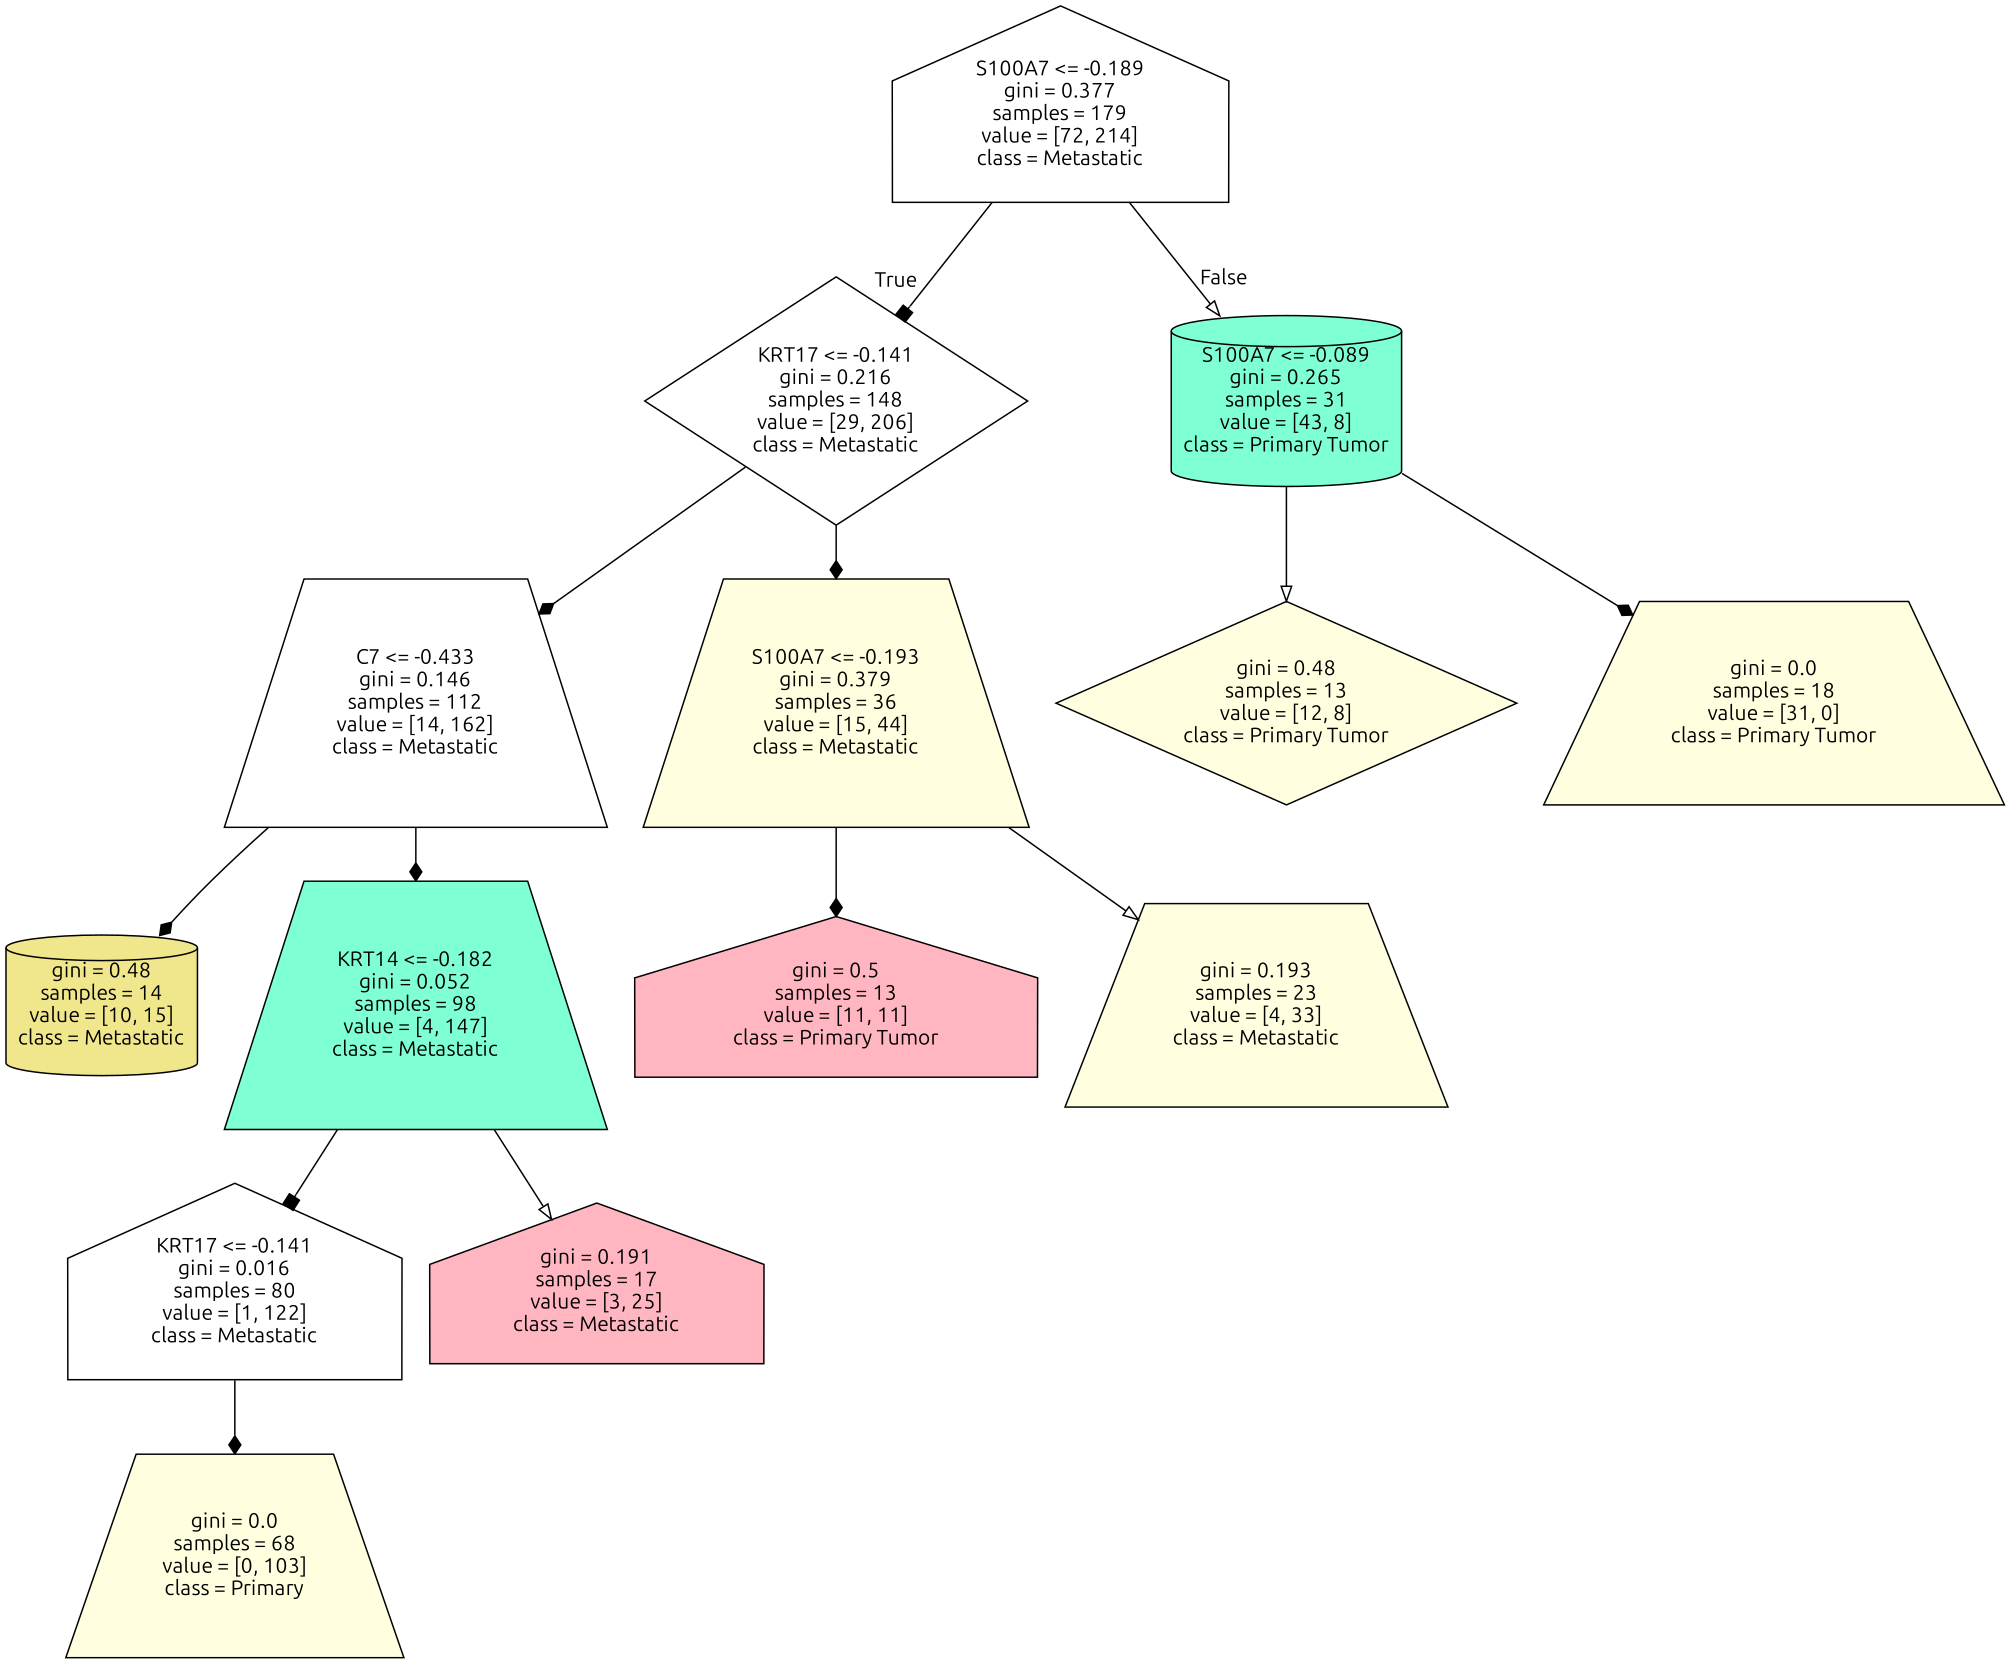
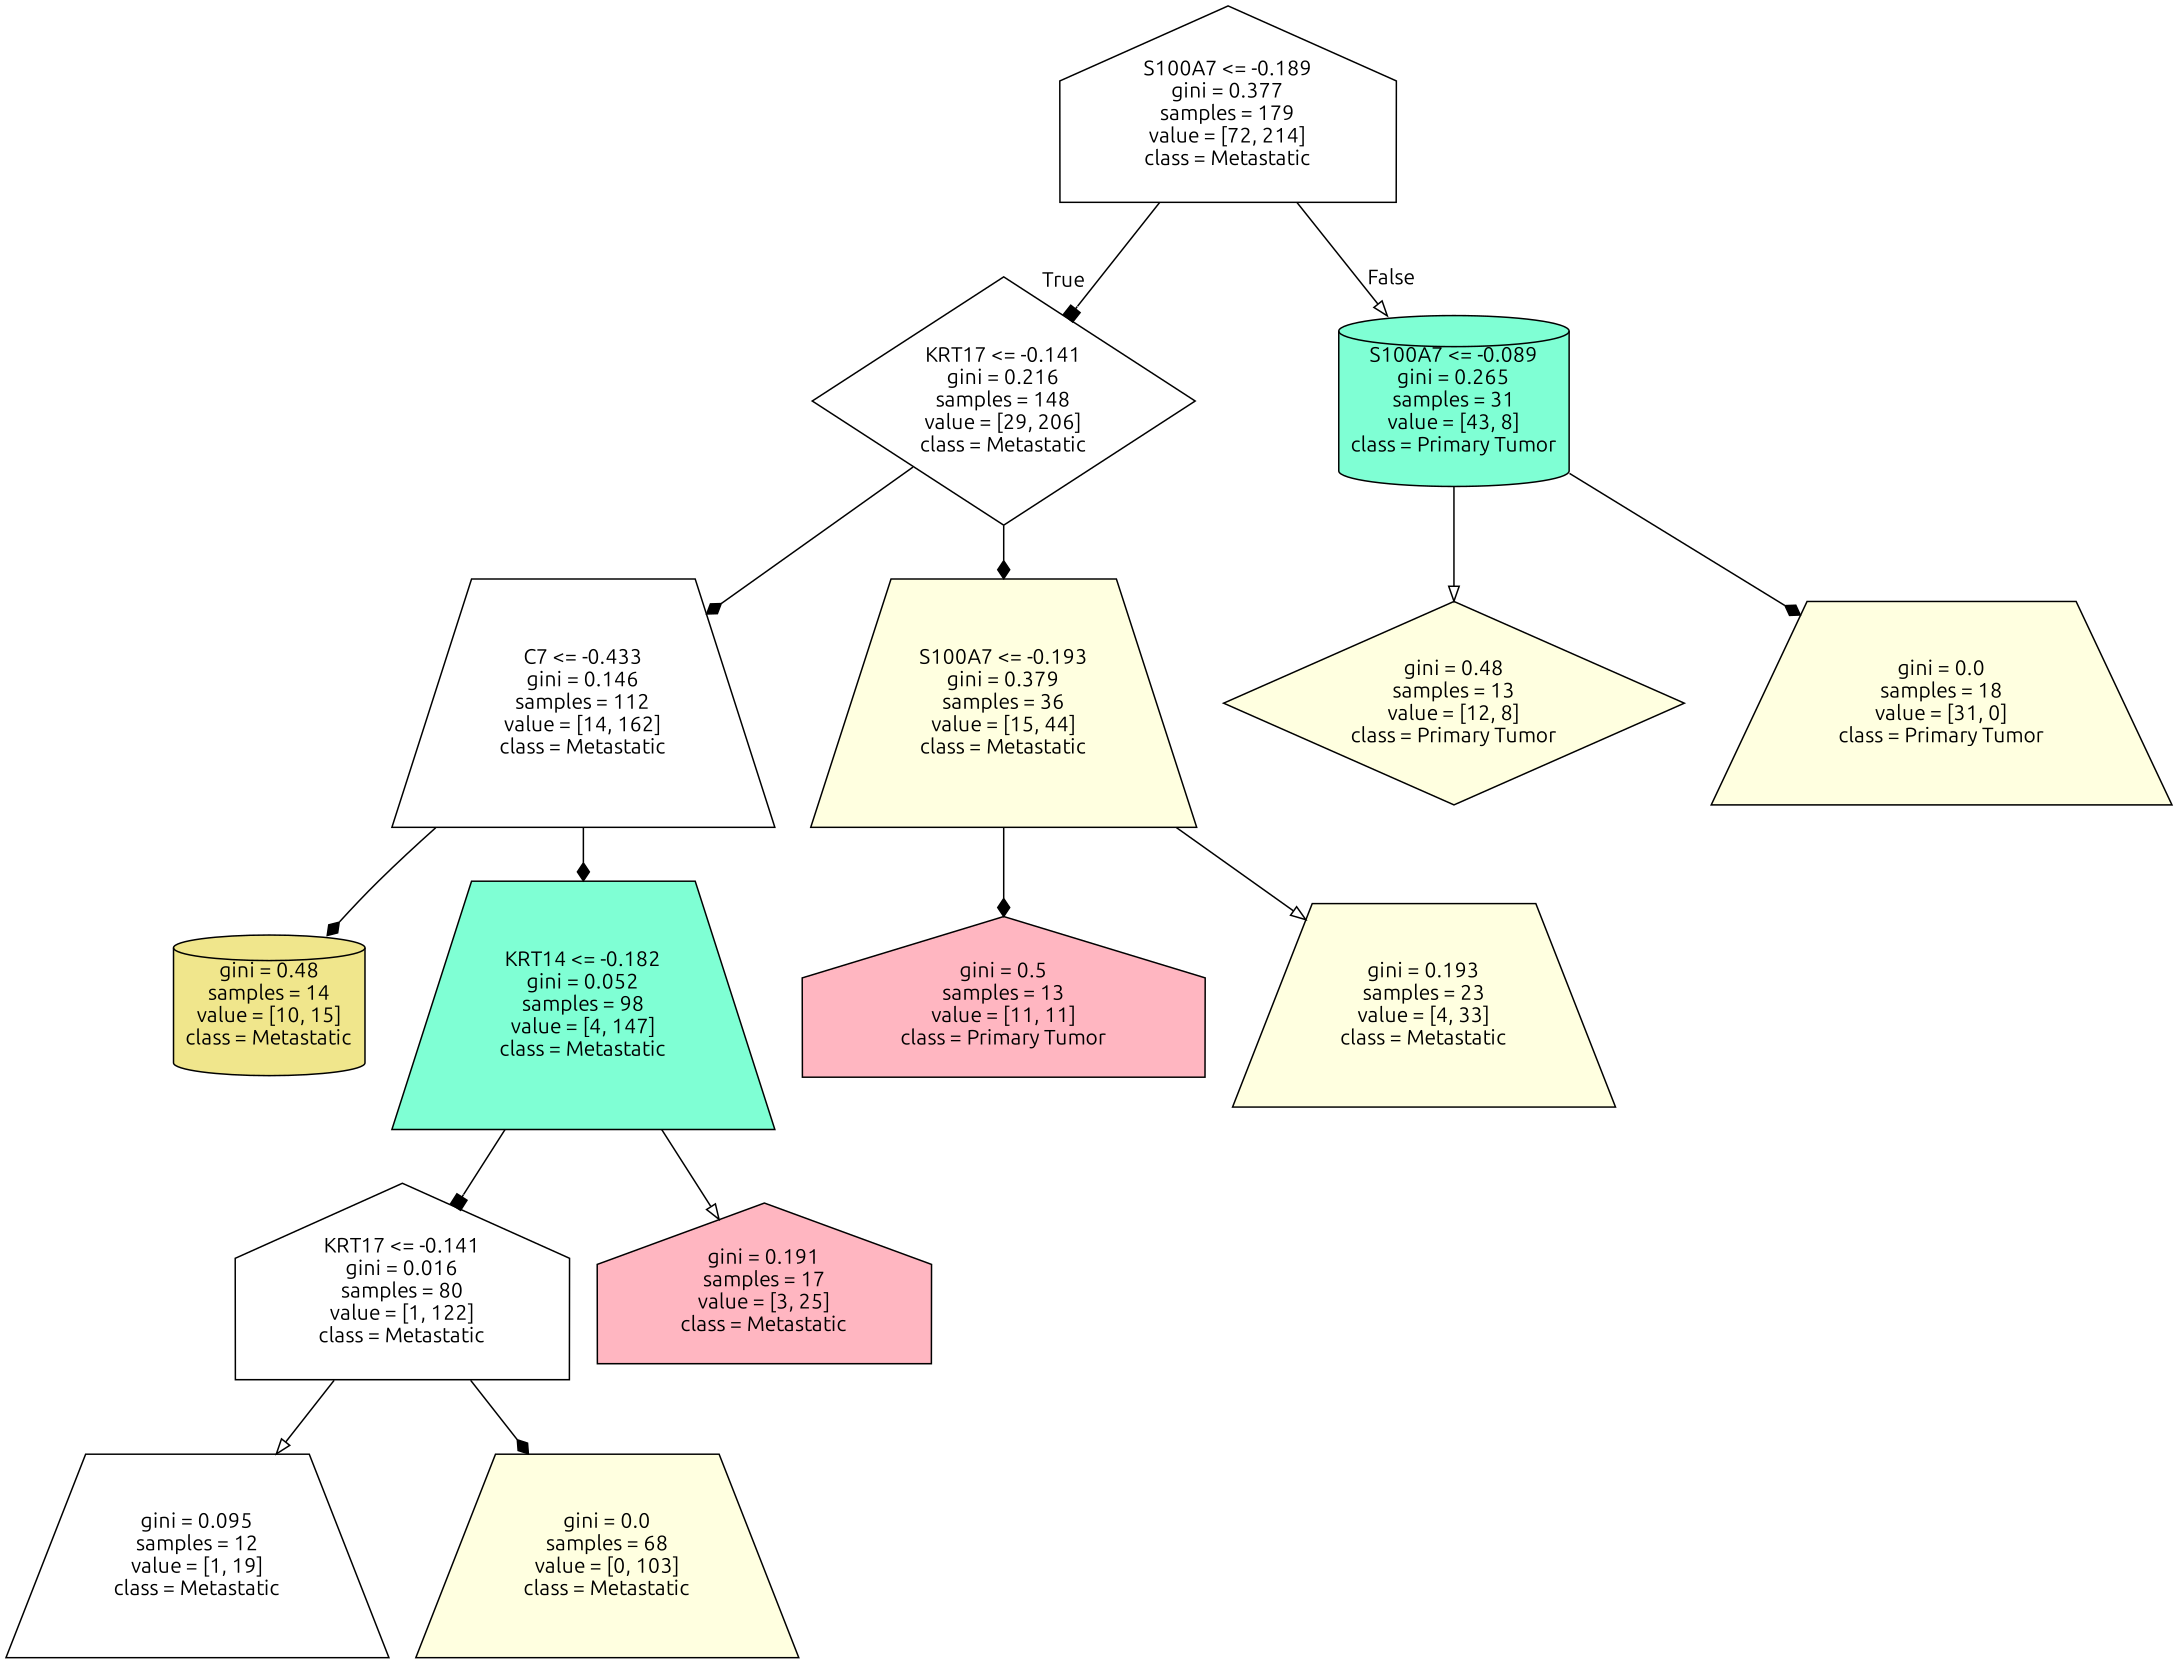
node "gini = 0.095 samples = 12 value = [1, 19] class = Metastatic": added
node "gini = 0.0 samples = 68 value = [0, 103] class = Primary": label "gini = 0.0 samples = 68 value = [0, 103] class = Primary" -> "gini = 0.0 samples = 68 value = [0, 103] class = Metastatic"
